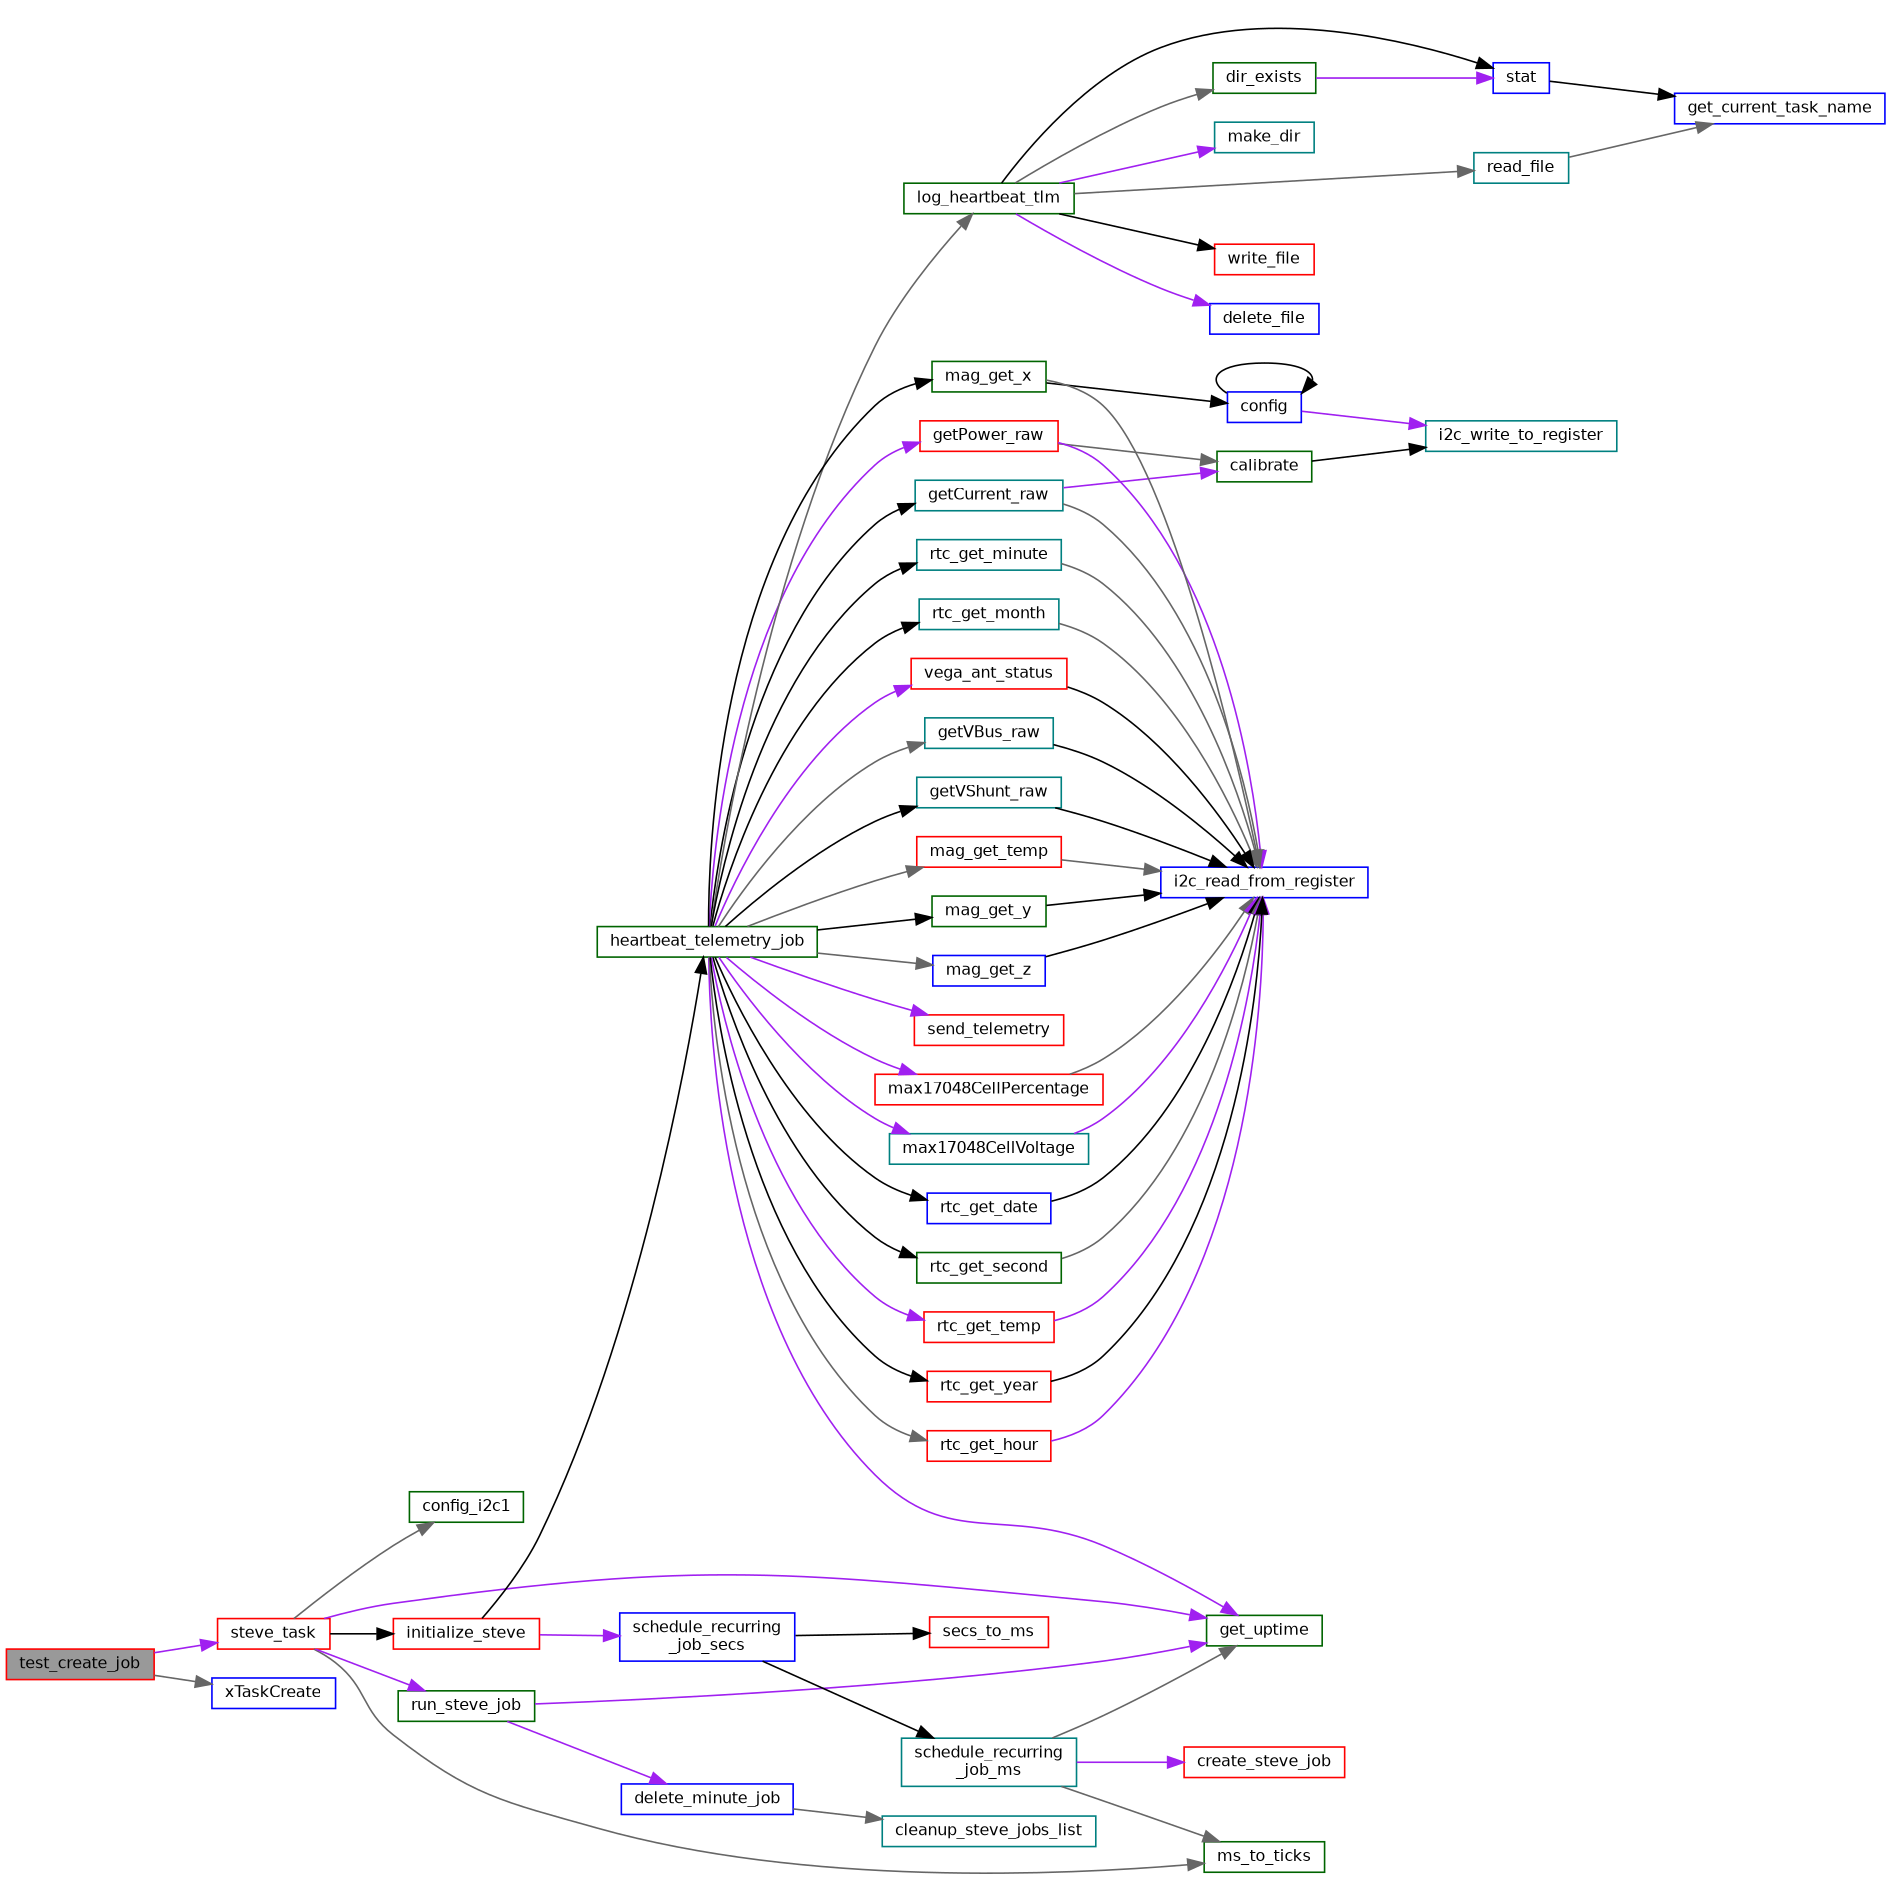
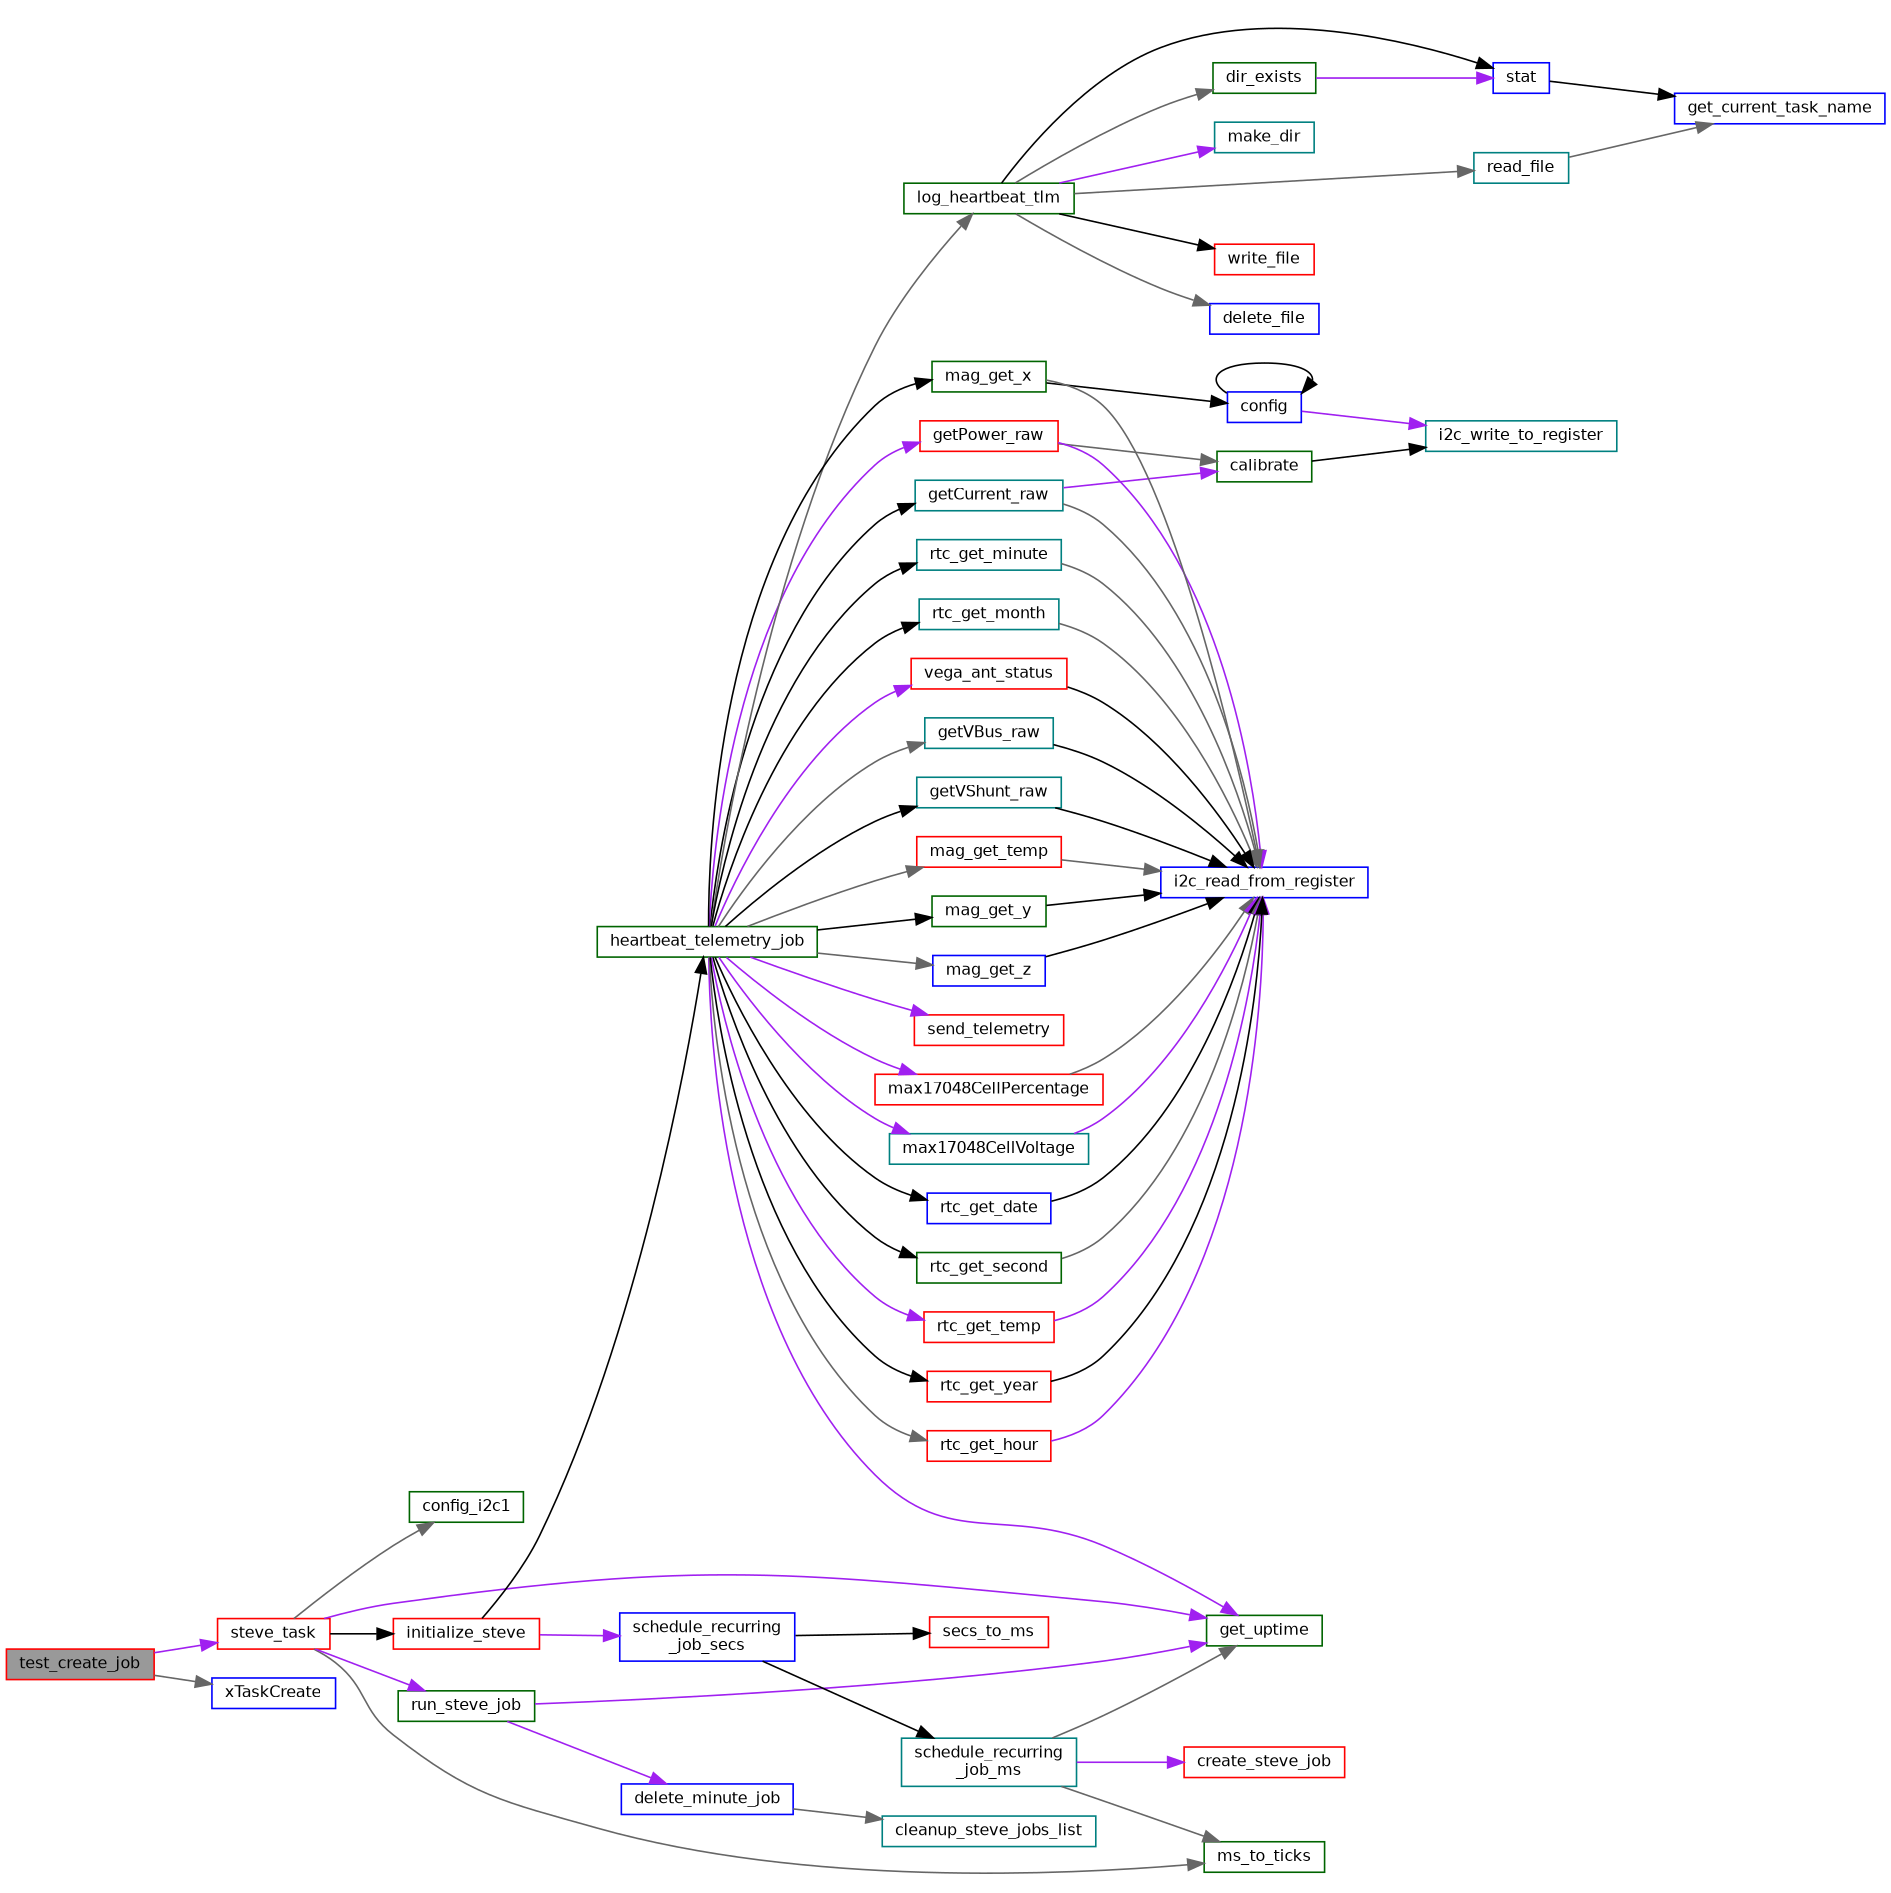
edge "log_heartbeat_tlm" -> "delete_file": color purple -> gray40
